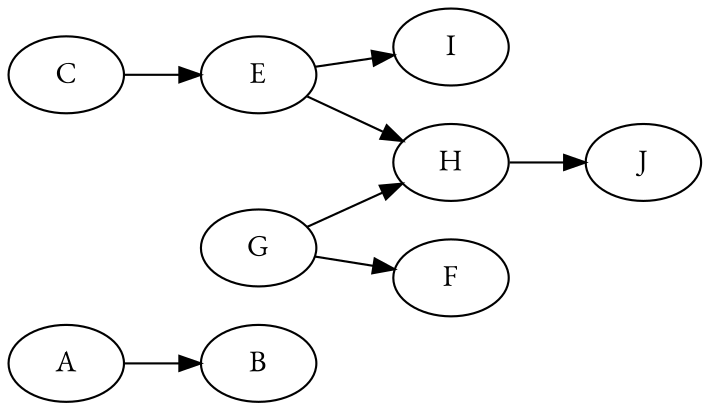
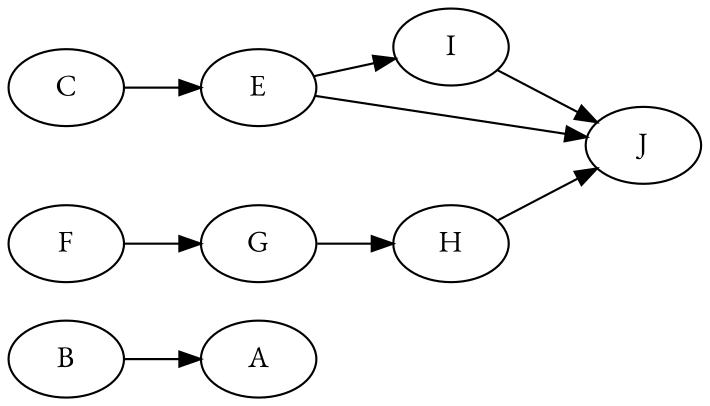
edge "I" -> "J": added
edge "E" -> "H": now "E" -> "J"
edge "G" -> "F": reversed
edge "A" -> "B": reversed
